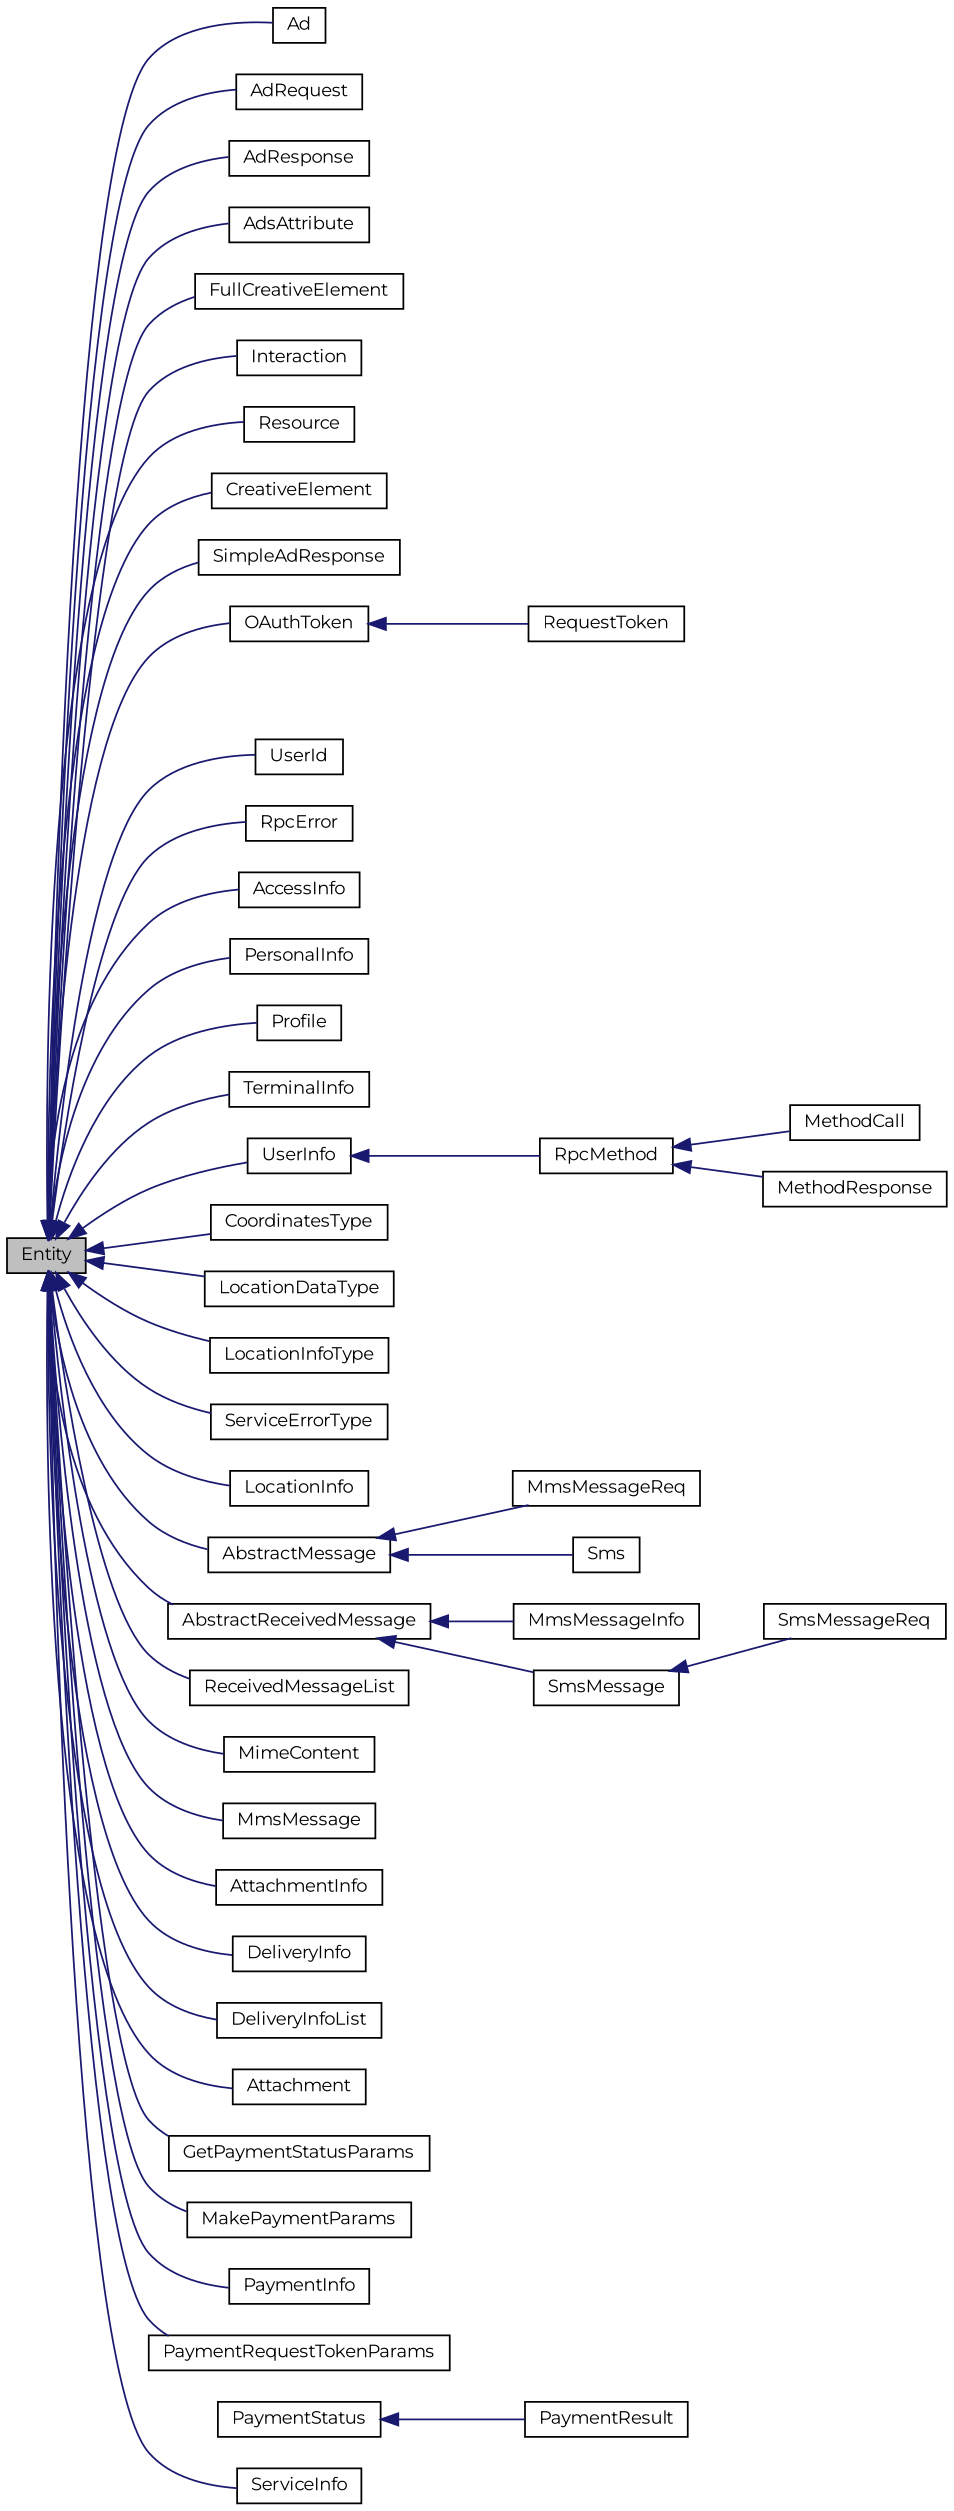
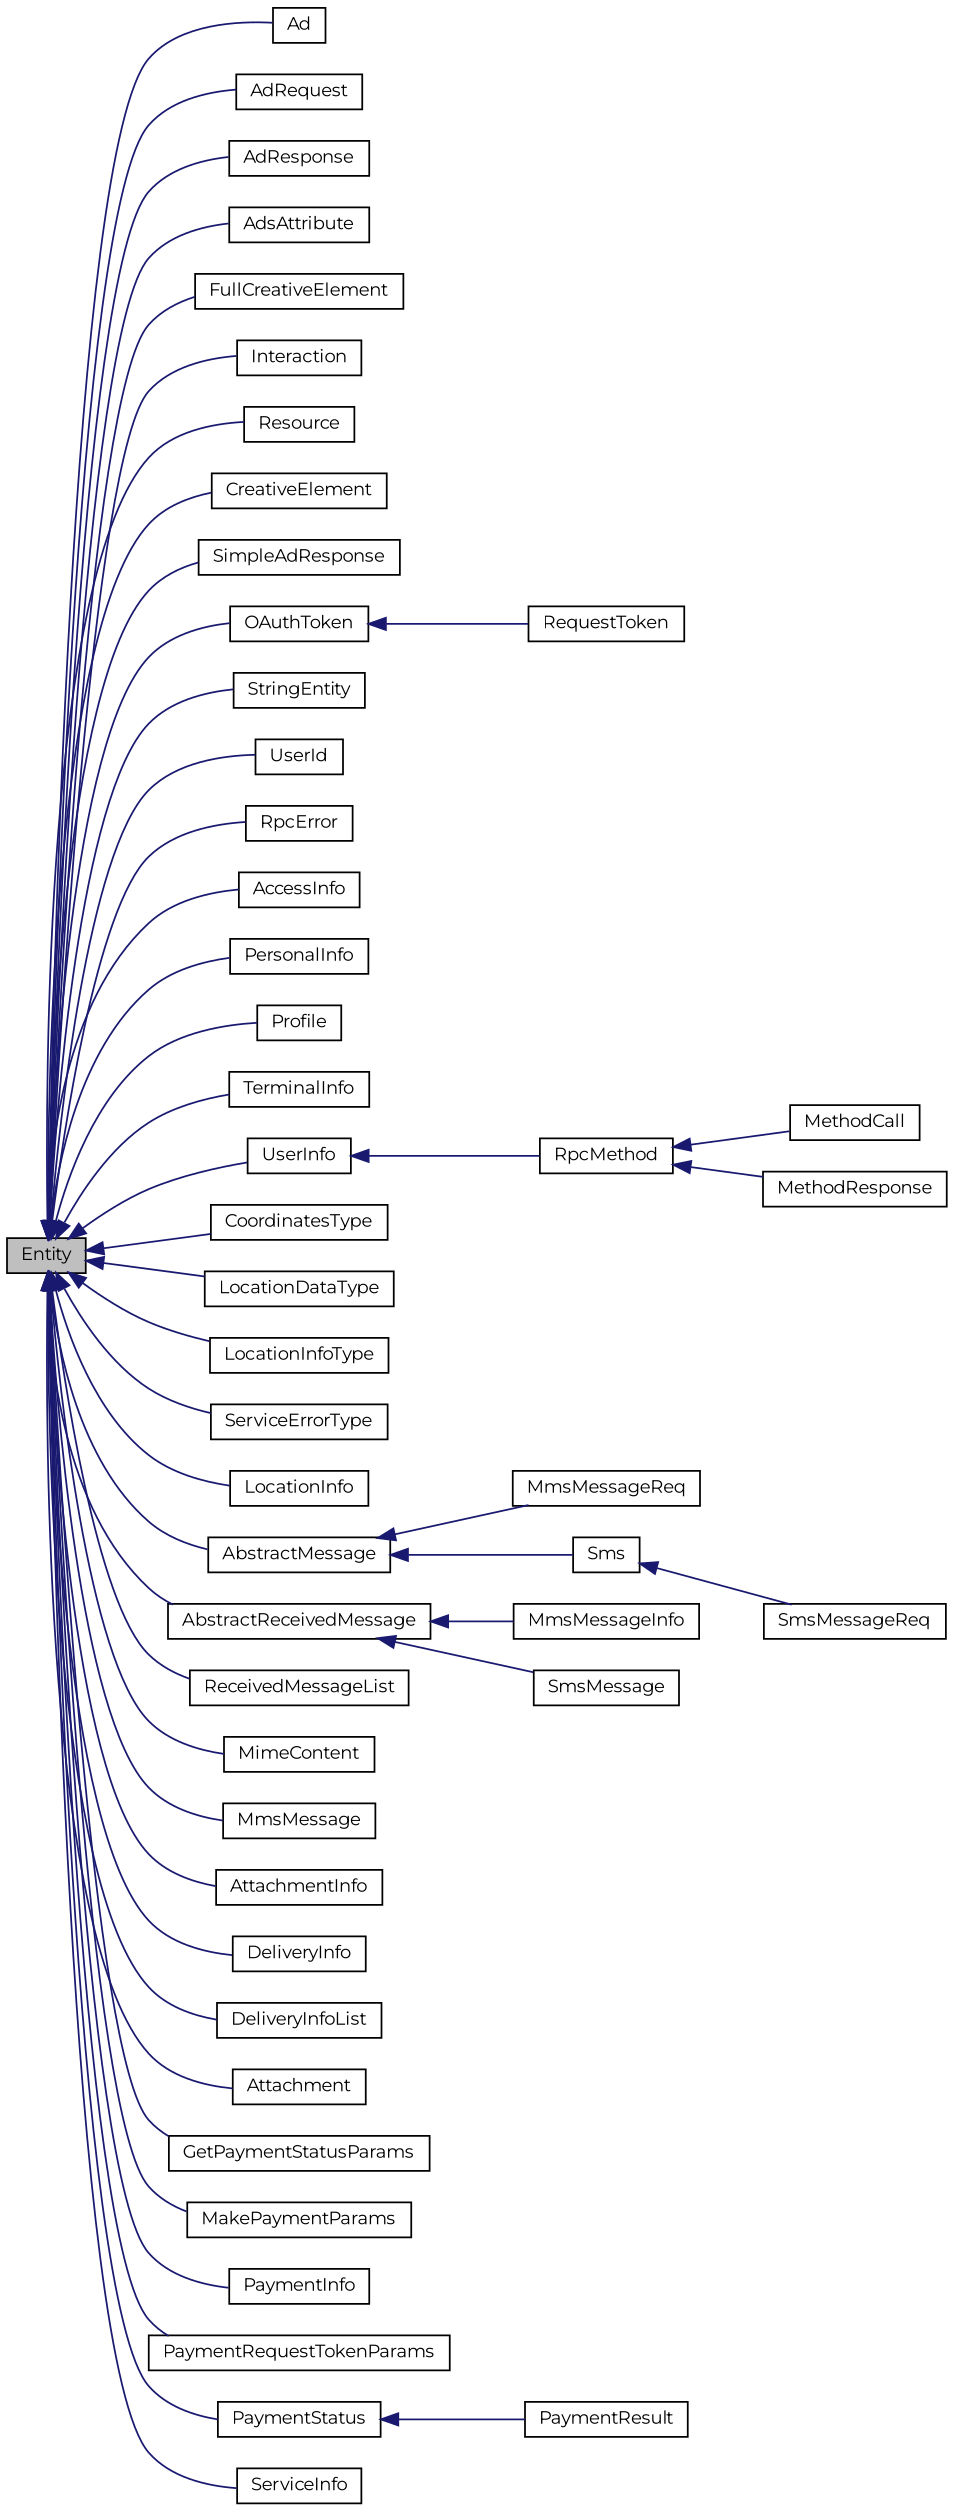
node "StringEntity": added
edge "SmsMessageReq" -> "SmsMessage": now "SmsMessageReq" -> "Sms"
edge "PaymentStatus" -> "Entity": added
